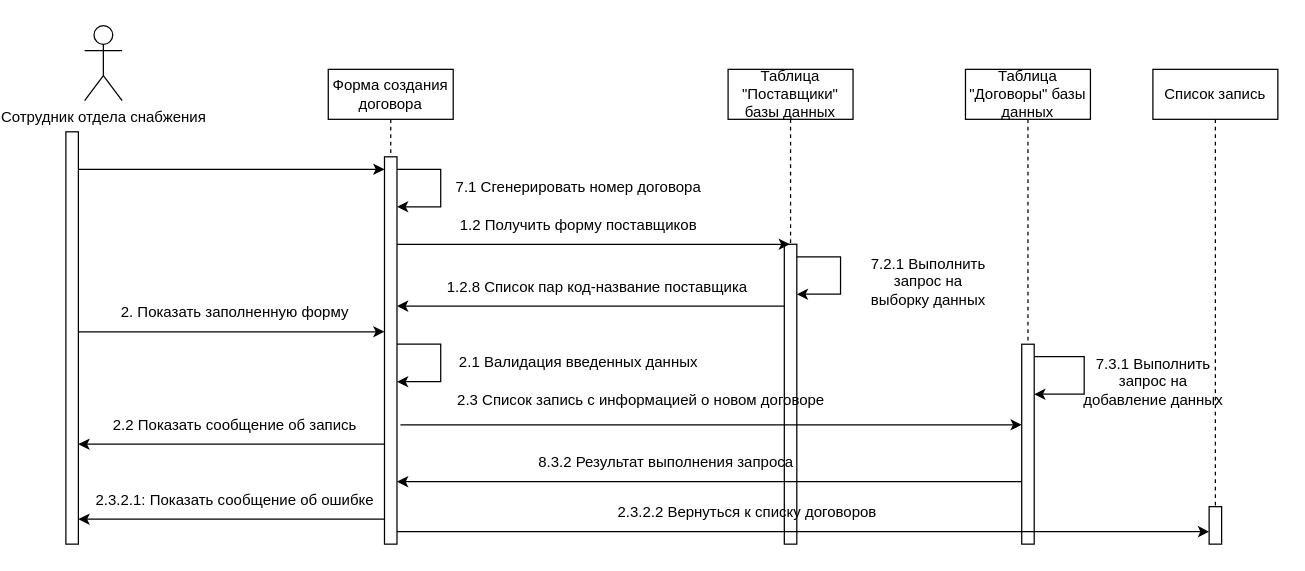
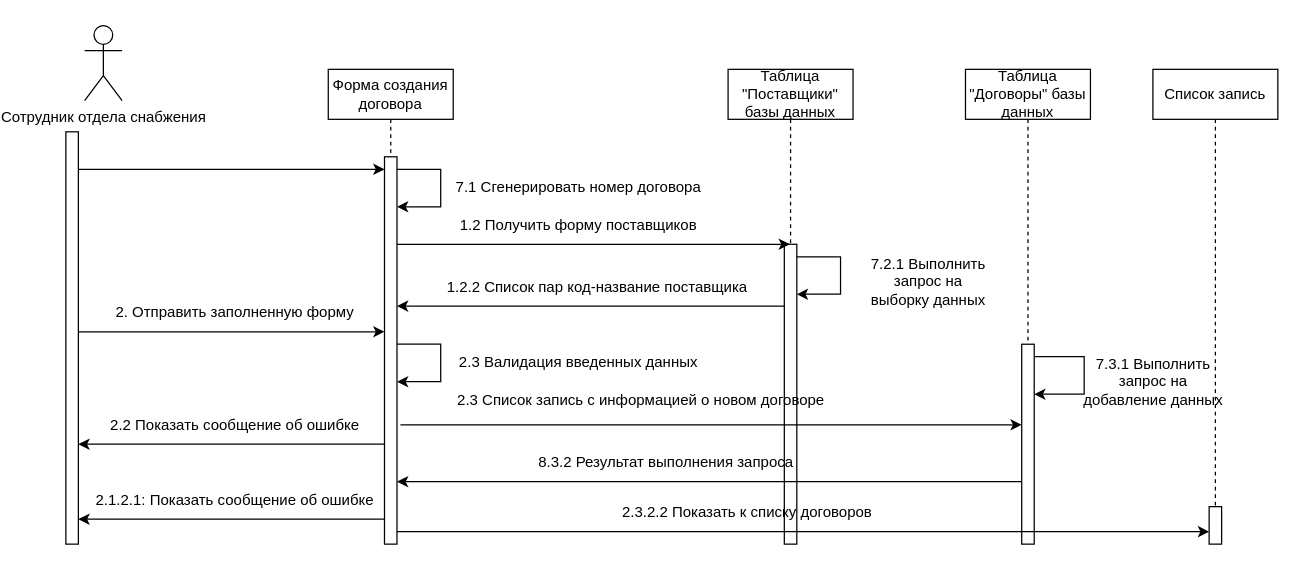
node "1.2.8 Список пар код-название поставщика": label "1.2.8 Список пар код-название поставщика" -> "1.2.2 Список пар код-название поставщика"
node "2. Показать заполненную форму": label "2. Показать заполненную форму" -> "2. Отправить заполненную форму"
node "2.1 Валидация введенных данных": label "2.1 Валидация введенных данных" -> "2.3 Валидация введенных данных"
node "2.2 Показать сообщение об запись": label "2.2 Показать сообщение об запись" -> "2.2 Показать сообщение об ошибке"
node "2.3.2.1: Показать сообщение об ошибке": label "2.3.2.1: Показать сообщение об ошибке" -> "2.1.2.1: Показать сообщение об ошибке"
node "2.3.2.2 Вернуться к списку договоров": label "2.3.2.2 Вернуться к списку договоров" -> "2.3.2.2 Показать к списку договоров"
